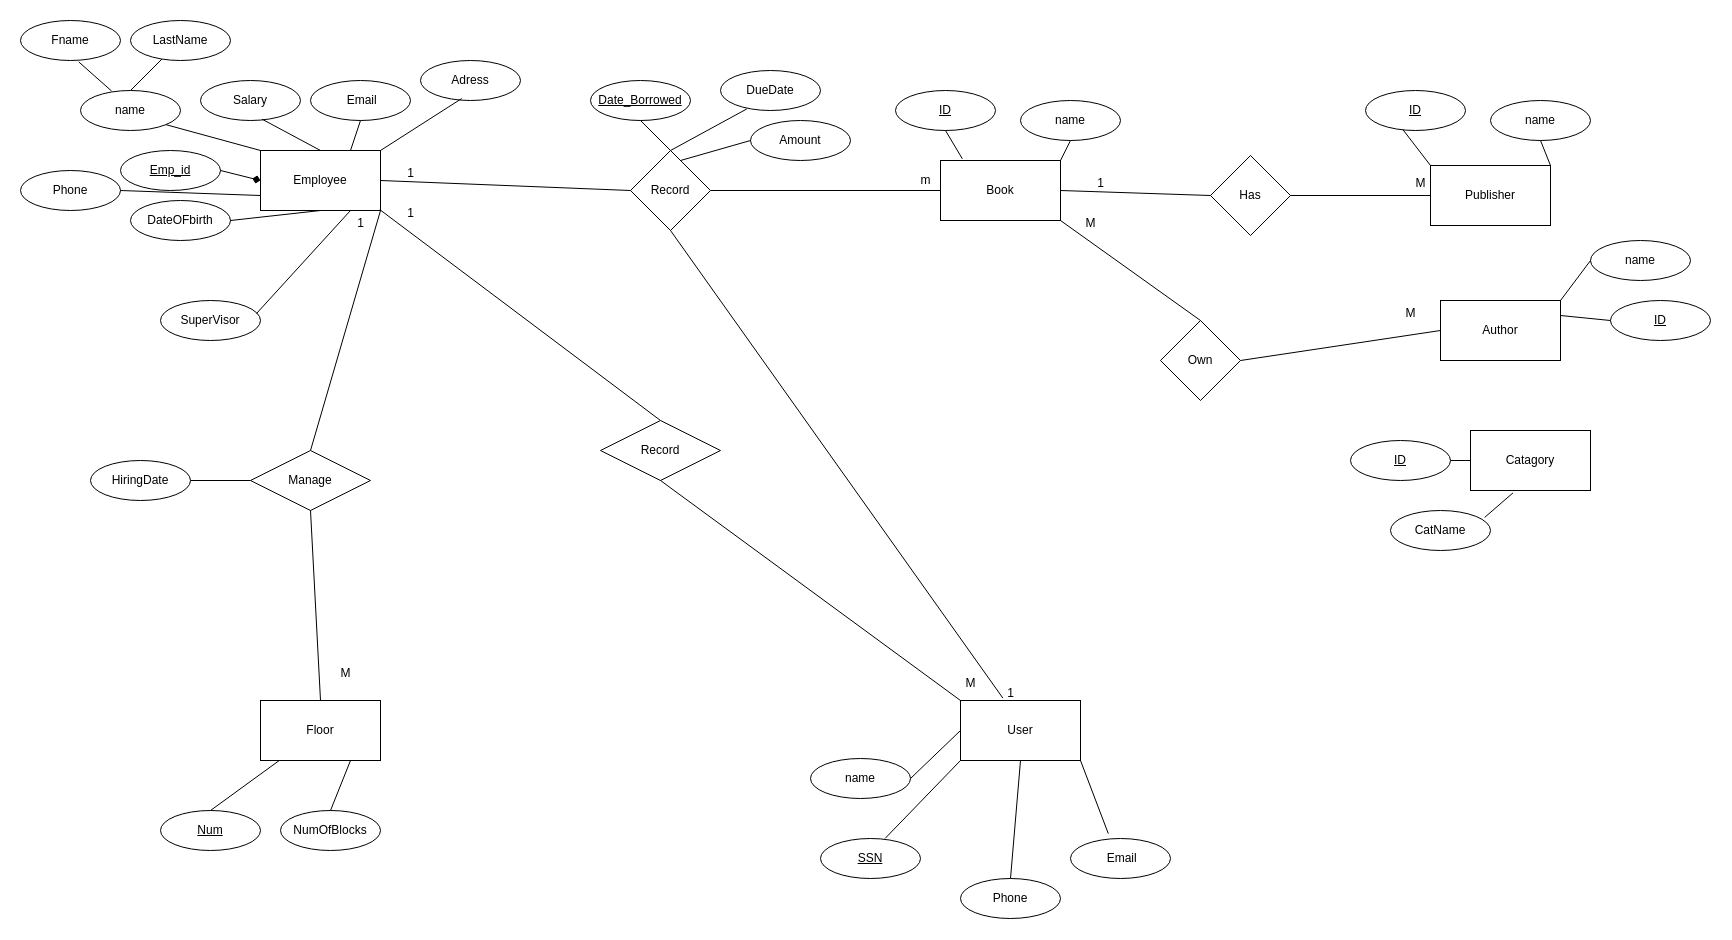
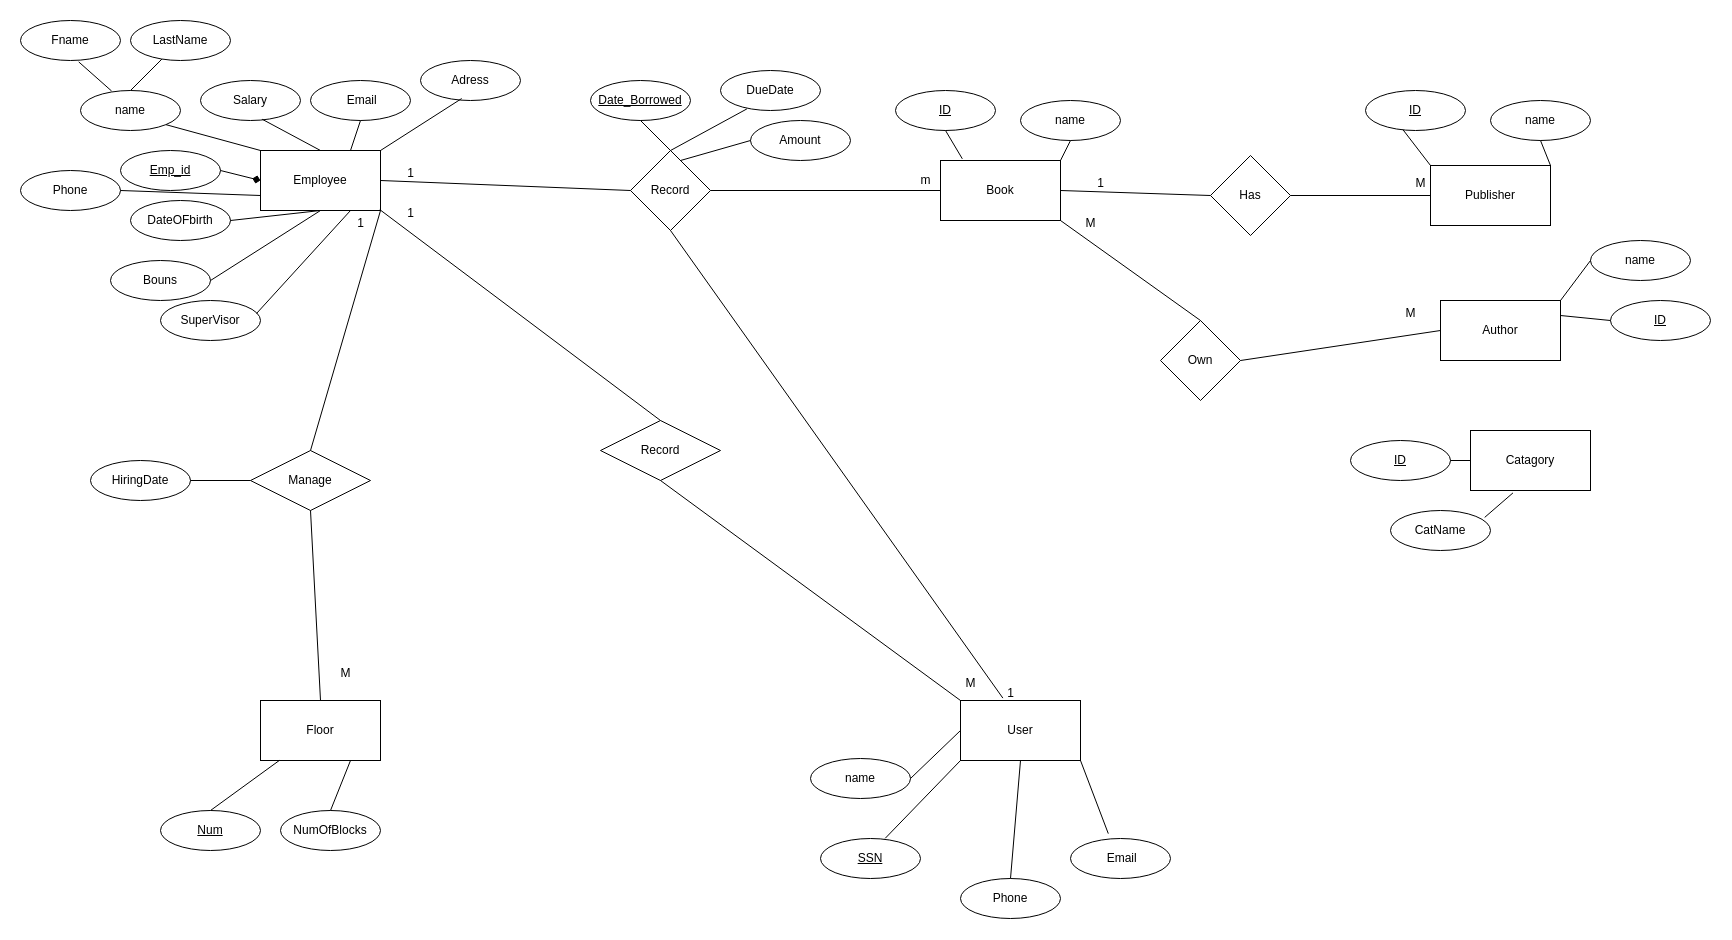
edge "Employee" -- "Bouns": added
node "Bouns": added
